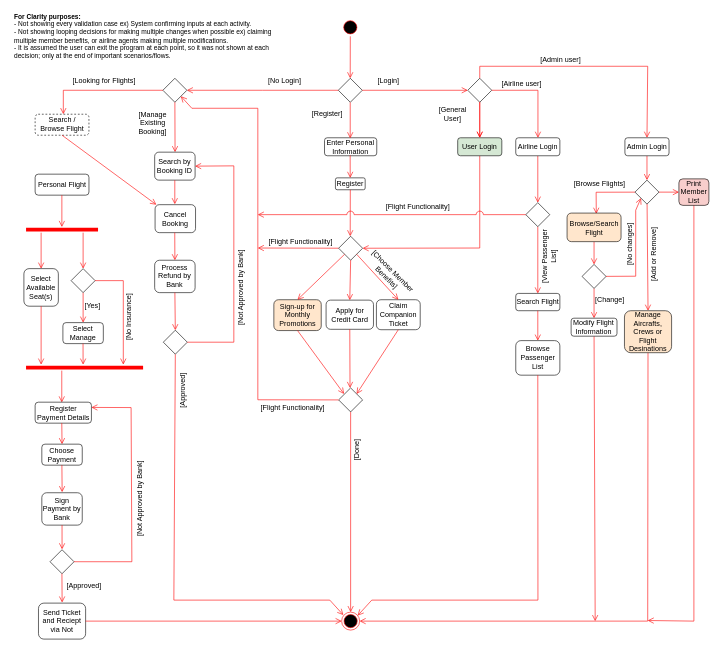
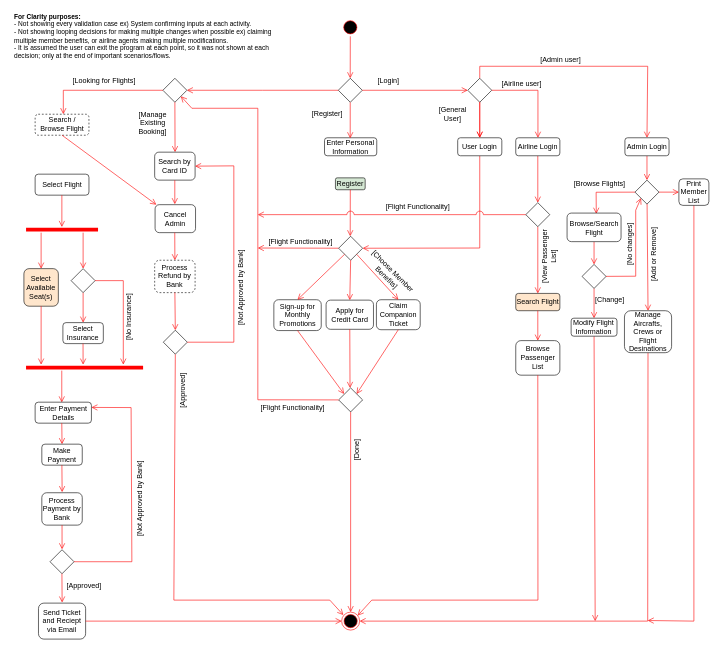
node "[No Login]": removed
node "User Login": fillcolor #d5e8d4 -> #ffffff
edge "Enter Personal Information" -> "Register": removed
node "Search by Booking ID": label "Search by Booking ID" -> "Search by Card ID"
node "Register": fillcolor #ffffff -> #d5e8d4
node "Personal Flight": label "Personal Flight" -> "Select Flight"
node "Print Member List": fillcolor #f8cecc -> #ffffff
node "Cancel Booking": label "Cancel Booking" -> "Cancel Admin"
node "Browse/Search Flight": fillcolor #ffe6cc -> #ffffff
node "Process Refund by Bank": style solid -> dashed
node "Select Available Seat(s)": fillcolor #ffffff -> #ffe6cc
node "Search Flight": fillcolor #ffffff -> #ffe6cc
node "[Yes]": removed
node "Sign-up for Monthly Promotions": fillcolor #ffe6cc -> #ffffff
node "Manage Aircrafts, Crews or Flight Desinations": fillcolor #ffe6cc -> #ffffff
node "Select Manage": label "Select Manage" -> "Select Insurance"
node "Register Payment Details": label "Register Payment Details" -> "Enter Payment Details"
node "Choose Payment": label "Choose Payment" -> "Make Payment"
node "Sign Payment by Bank": label "Sign Payment by Bank" -> "Process Payment by Bank"
node "Send Ticket and Reciept via Not": label "Send Ticket and Reciept via Not" -> "Send Ticket and Reciept via Email"
